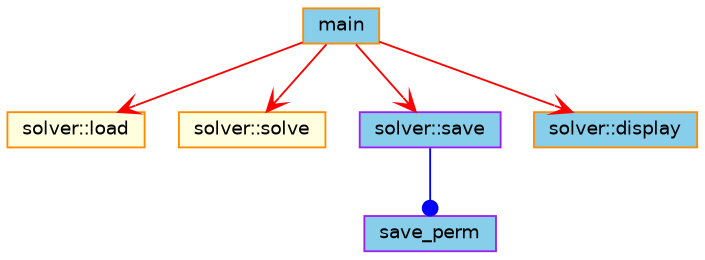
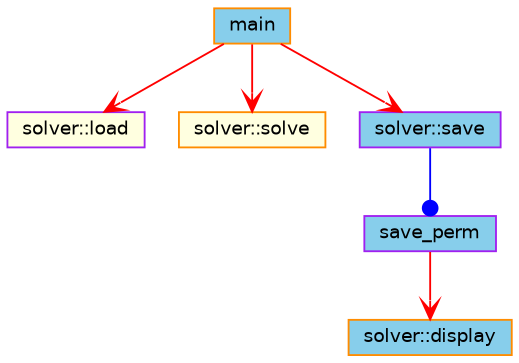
edge "main" -> "solver::display": now "save_perm" -> "solver::display"
node "solver::load": color darkorange -> purple
